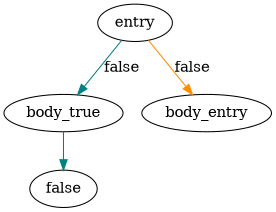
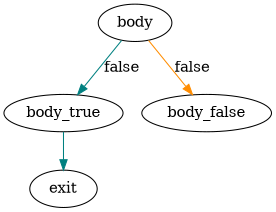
node "entry": label "entry" -> "body"
node "body_entry": label "body_entry" -> "body_false"
node "false": label "false" -> "exit"
